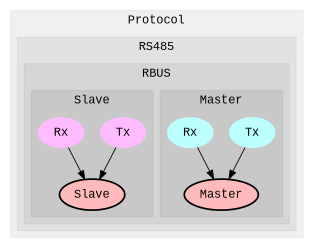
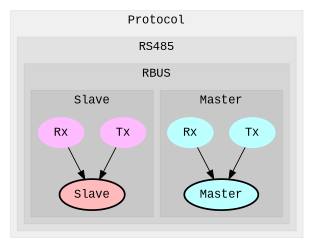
node "Master": fillcolor #ffbbbb -> #bbffff
